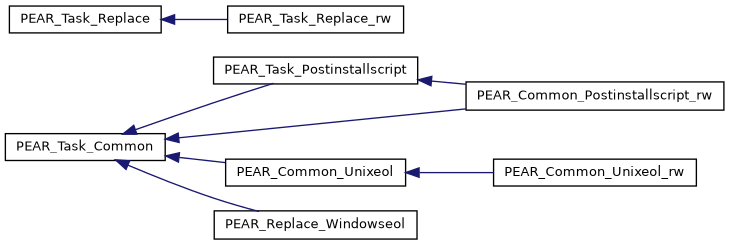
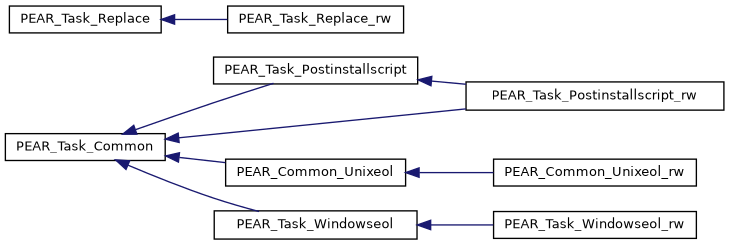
node "PEAR_Common_Postinstallscript_rw": label "PEAR_Common_Postinstallscript_rw" -> "PEAR_Task_Postinstallscript_rw"
node "PEAR_Replace_Windowseol": label "PEAR_Replace_Windowseol" -> "PEAR_Task_Windowseol"
node "PEAR_Task_Windowseol_rw": added
